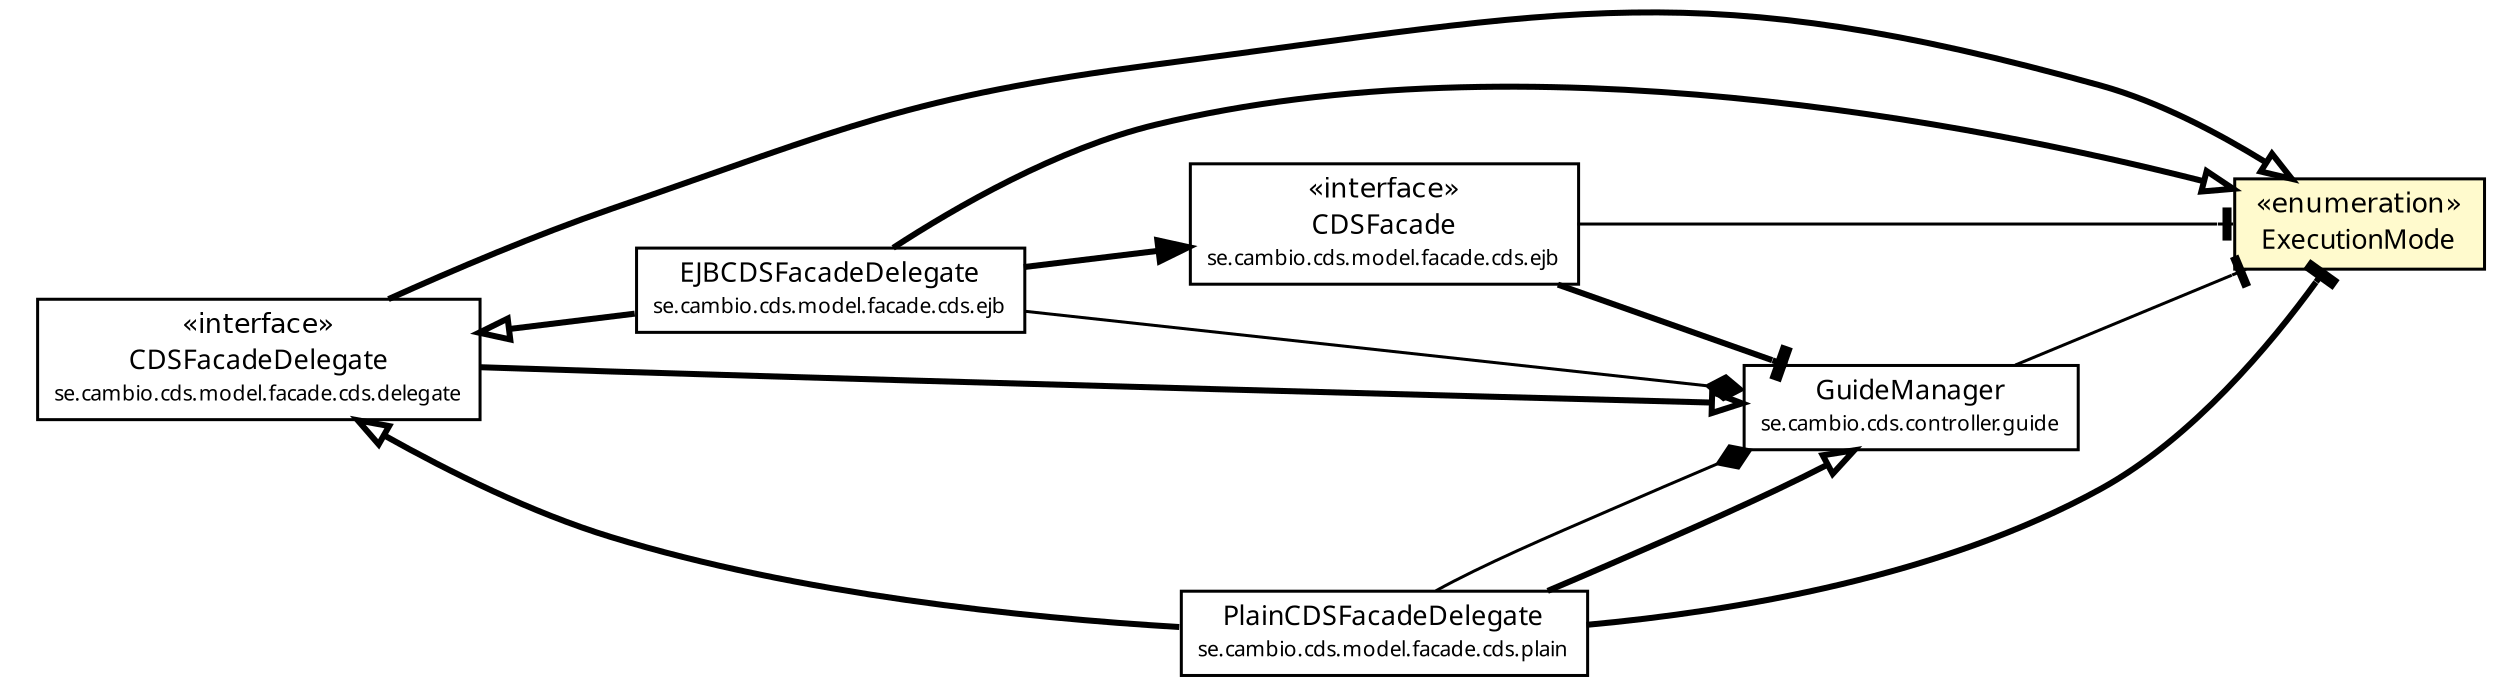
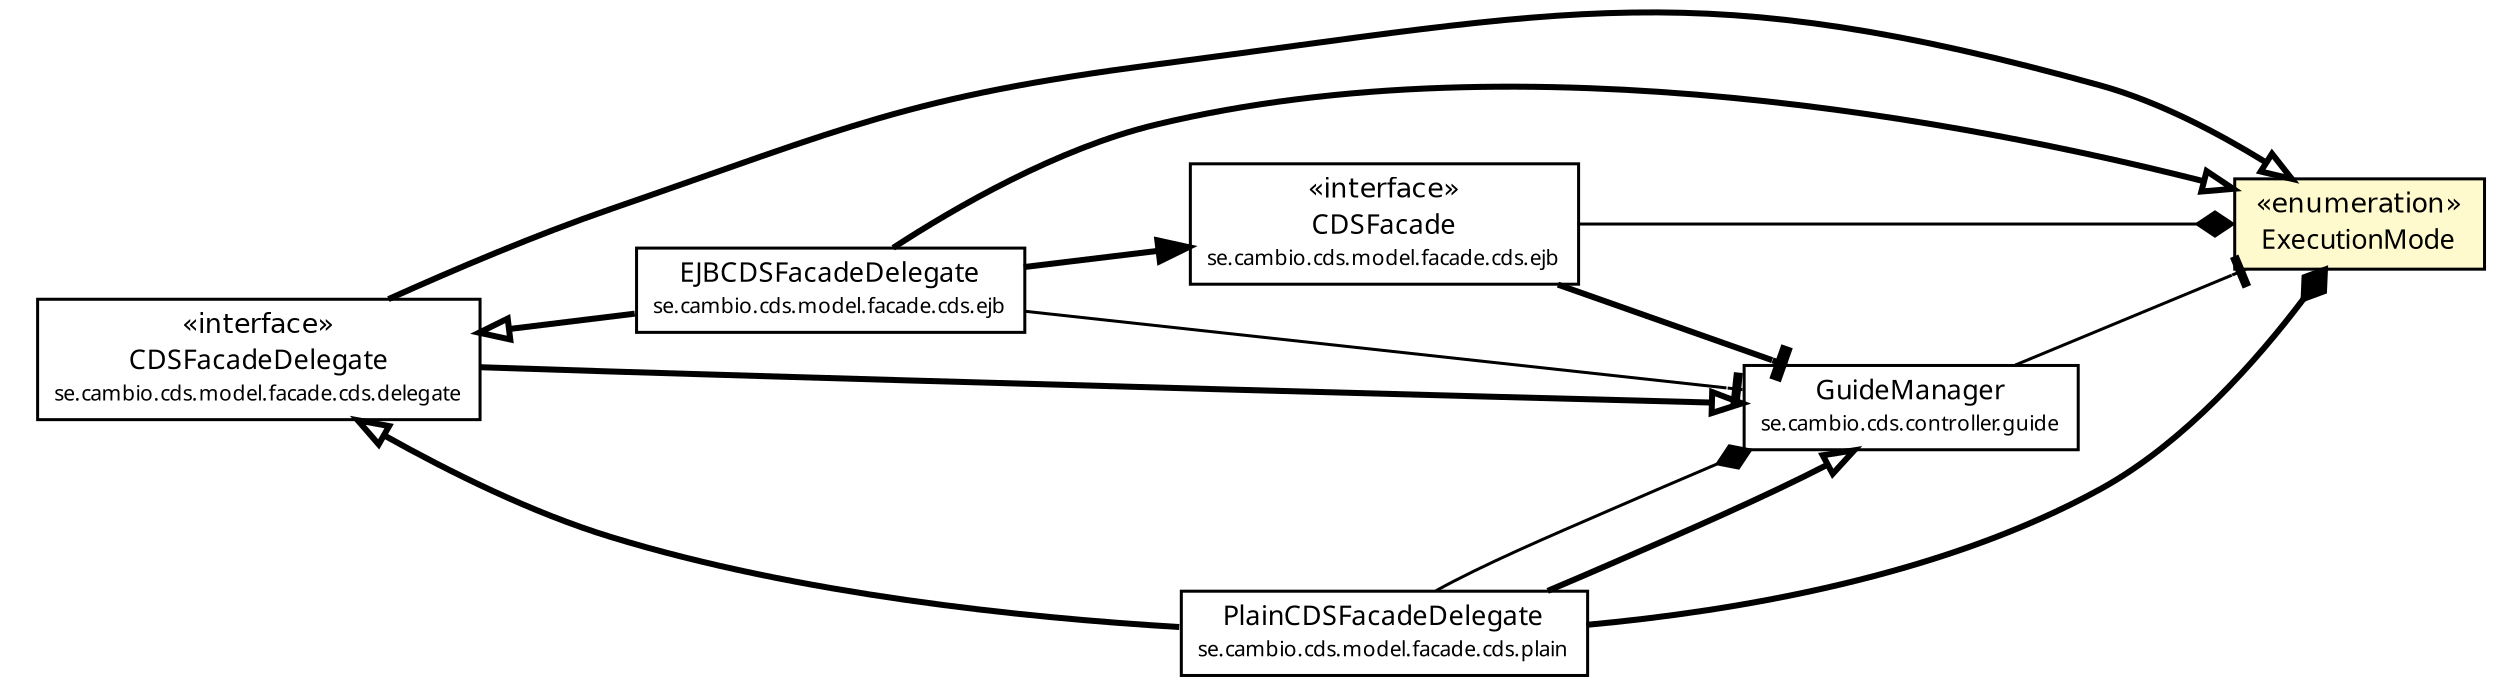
edge "CDSFacade" -> "ExecutionMode": arrowhead tee -> diamond
edge "EJBCDSFacadeDelegate" -> "GuideManager": arrowhead diamond -> tee
edge "PlainCDSFacadeDelegate" -> "ExecutionMode": arrowhead tee -> diamond
